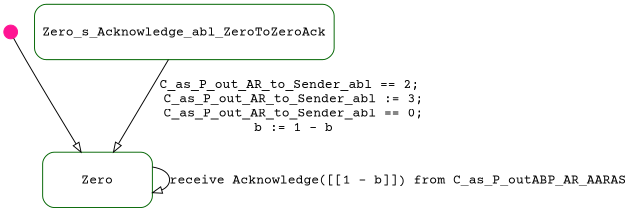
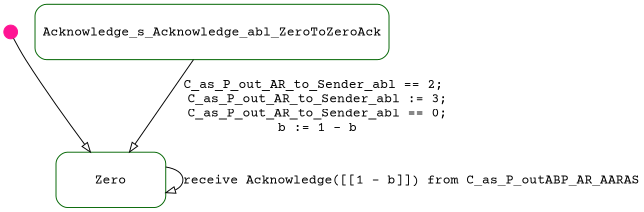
node "Zero_s_Acknowledge_abl_ZeroToZeroAck": label "Zero_s_Acknowledge_abl_ZeroToZeroAck" -> "Acknowledge_s_Acknowledge_abl_ZeroToZeroAck"
